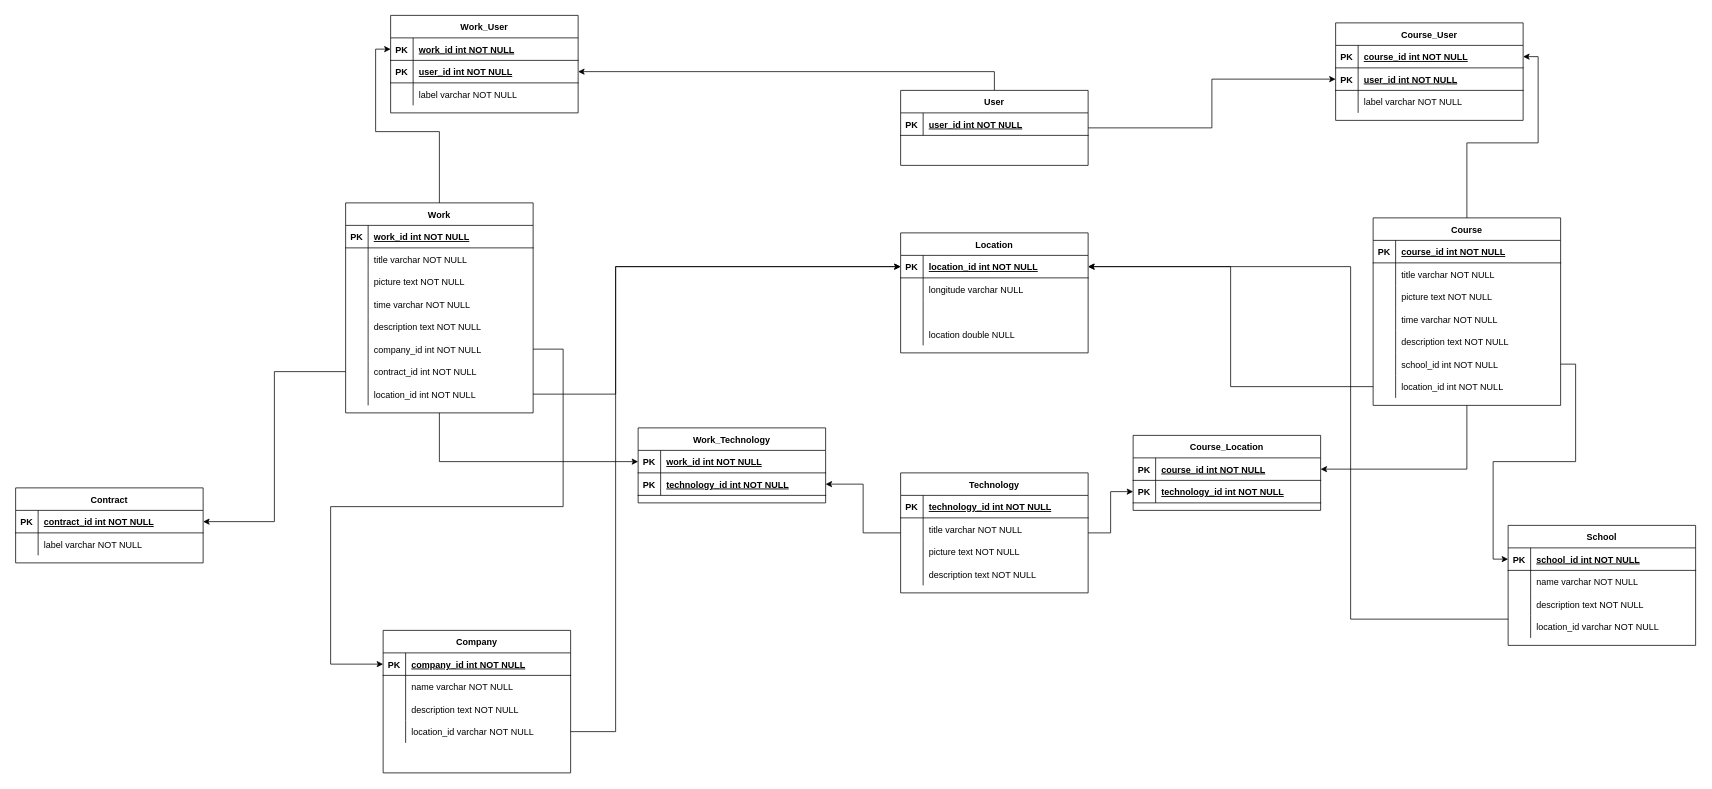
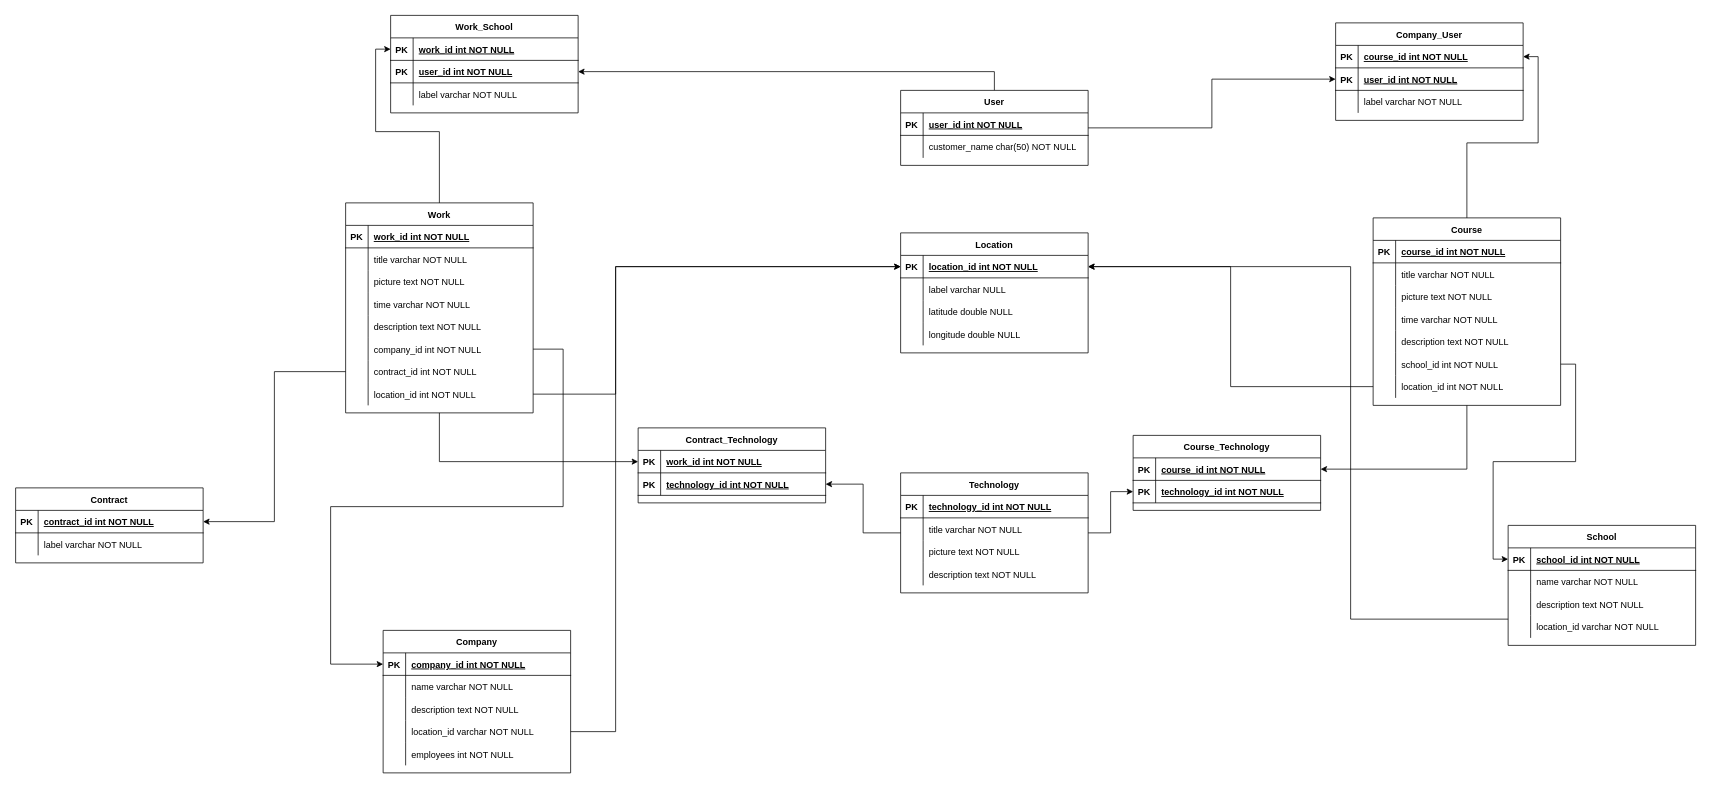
node "Work_User": label "Work_User" -> "Work_School"
node "Course_User": label "Course_User" -> "Company_User"
node "customer_name char(50) NOT NULL": added
node "longitude varchar NULL": label "longitude varchar NULL" -> "label varchar NULL"
node "latitude double NULL": added
node "location double NULL": label "location double NULL" -> "longitude double NULL"
node "Work_Technology": label "Work_Technology" -> "Contract_Technology"
node "Course_Location": label "Course_Location" -> "Course_Technology"
node "employees int NOT NULL": added
